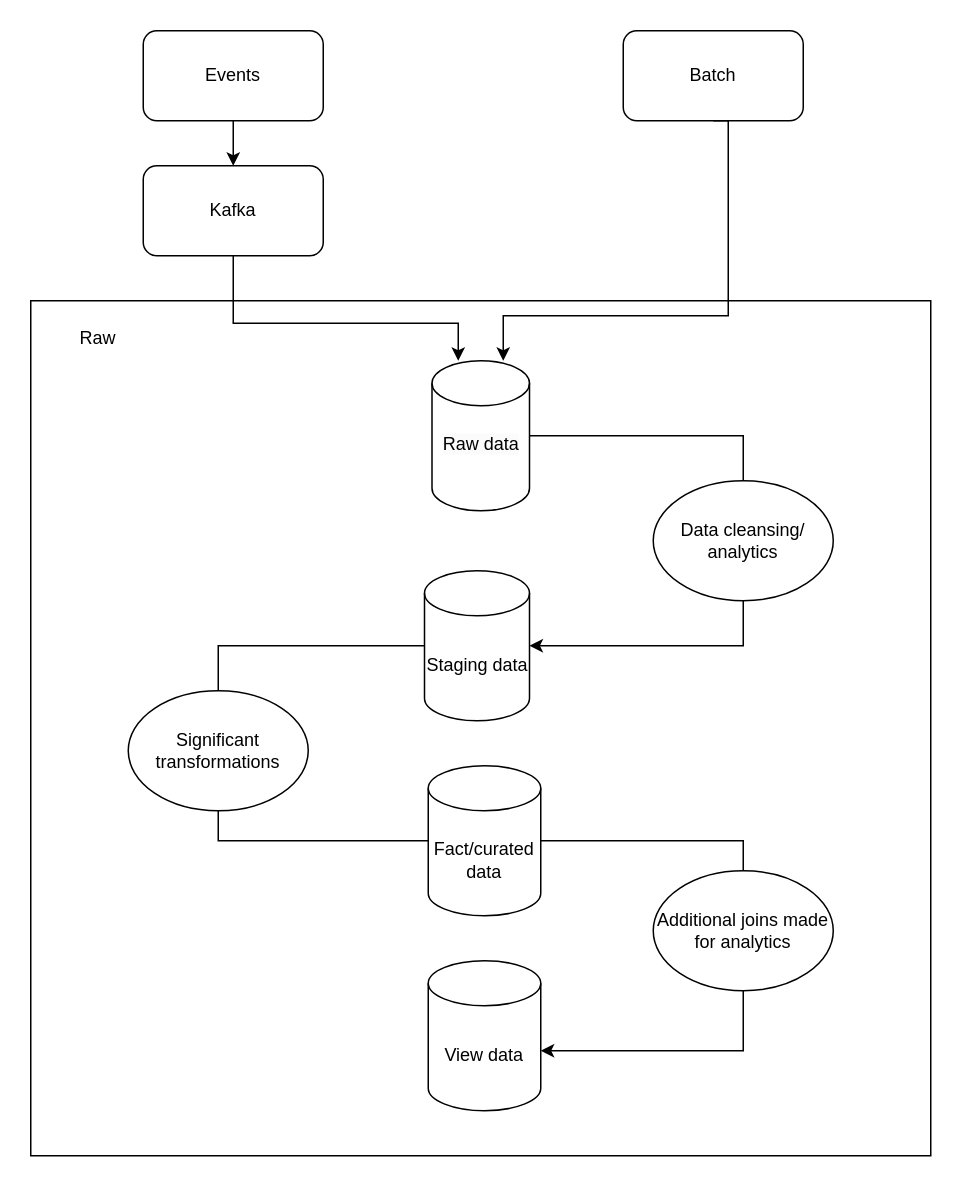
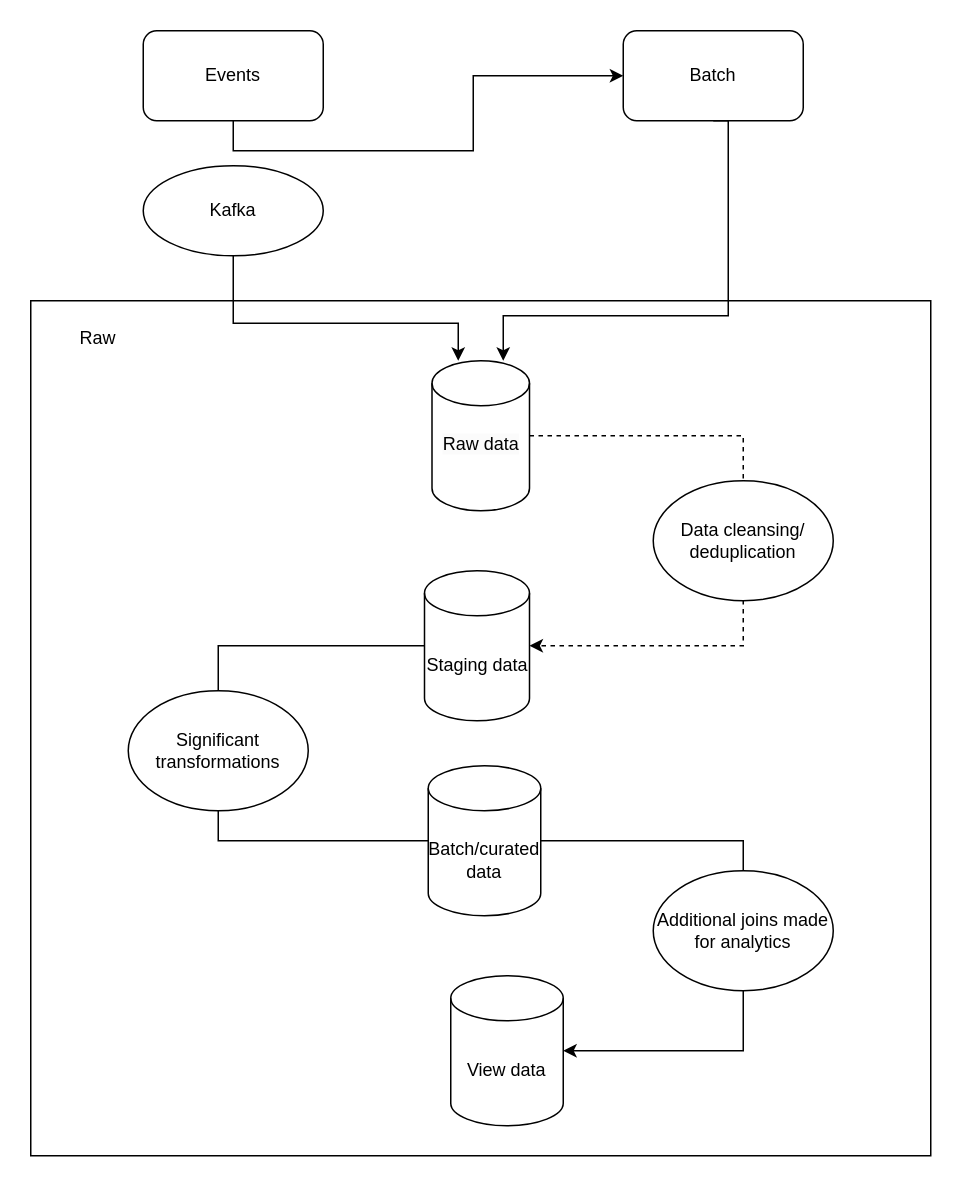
edge "Events" -> "Kafka": now "Events" -> "Batch"
node "Kafka": shape rounded rectangle -> ellipse
edge "Raw data" -> "Staging data": style solid -> dashed
node "Data cleansing/analytics": label "Data cleansing/analytics" -> "Data cleansing/deduplication"
node "Fact/curated data": label "Fact/curated data" -> "Batch/curated data"
node "View data": moved (485, 1036) -> (507, 1051)
